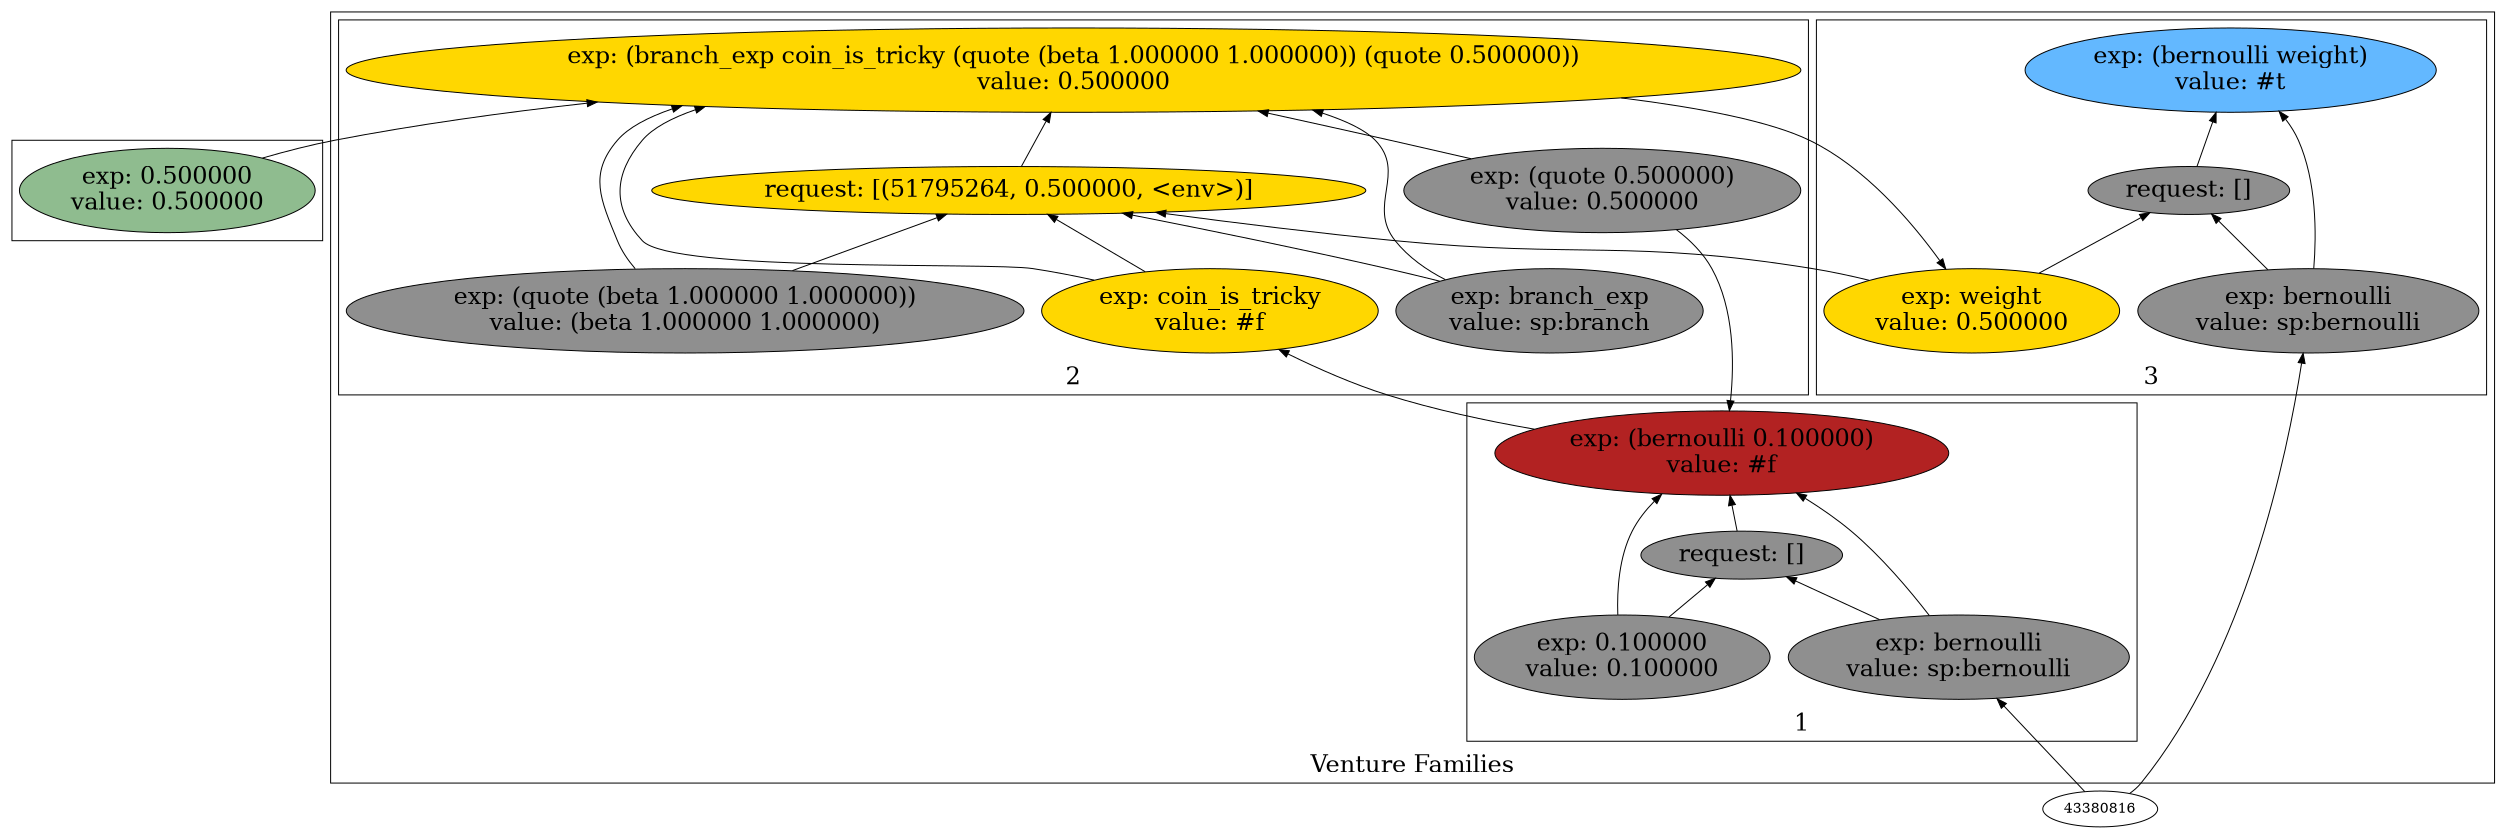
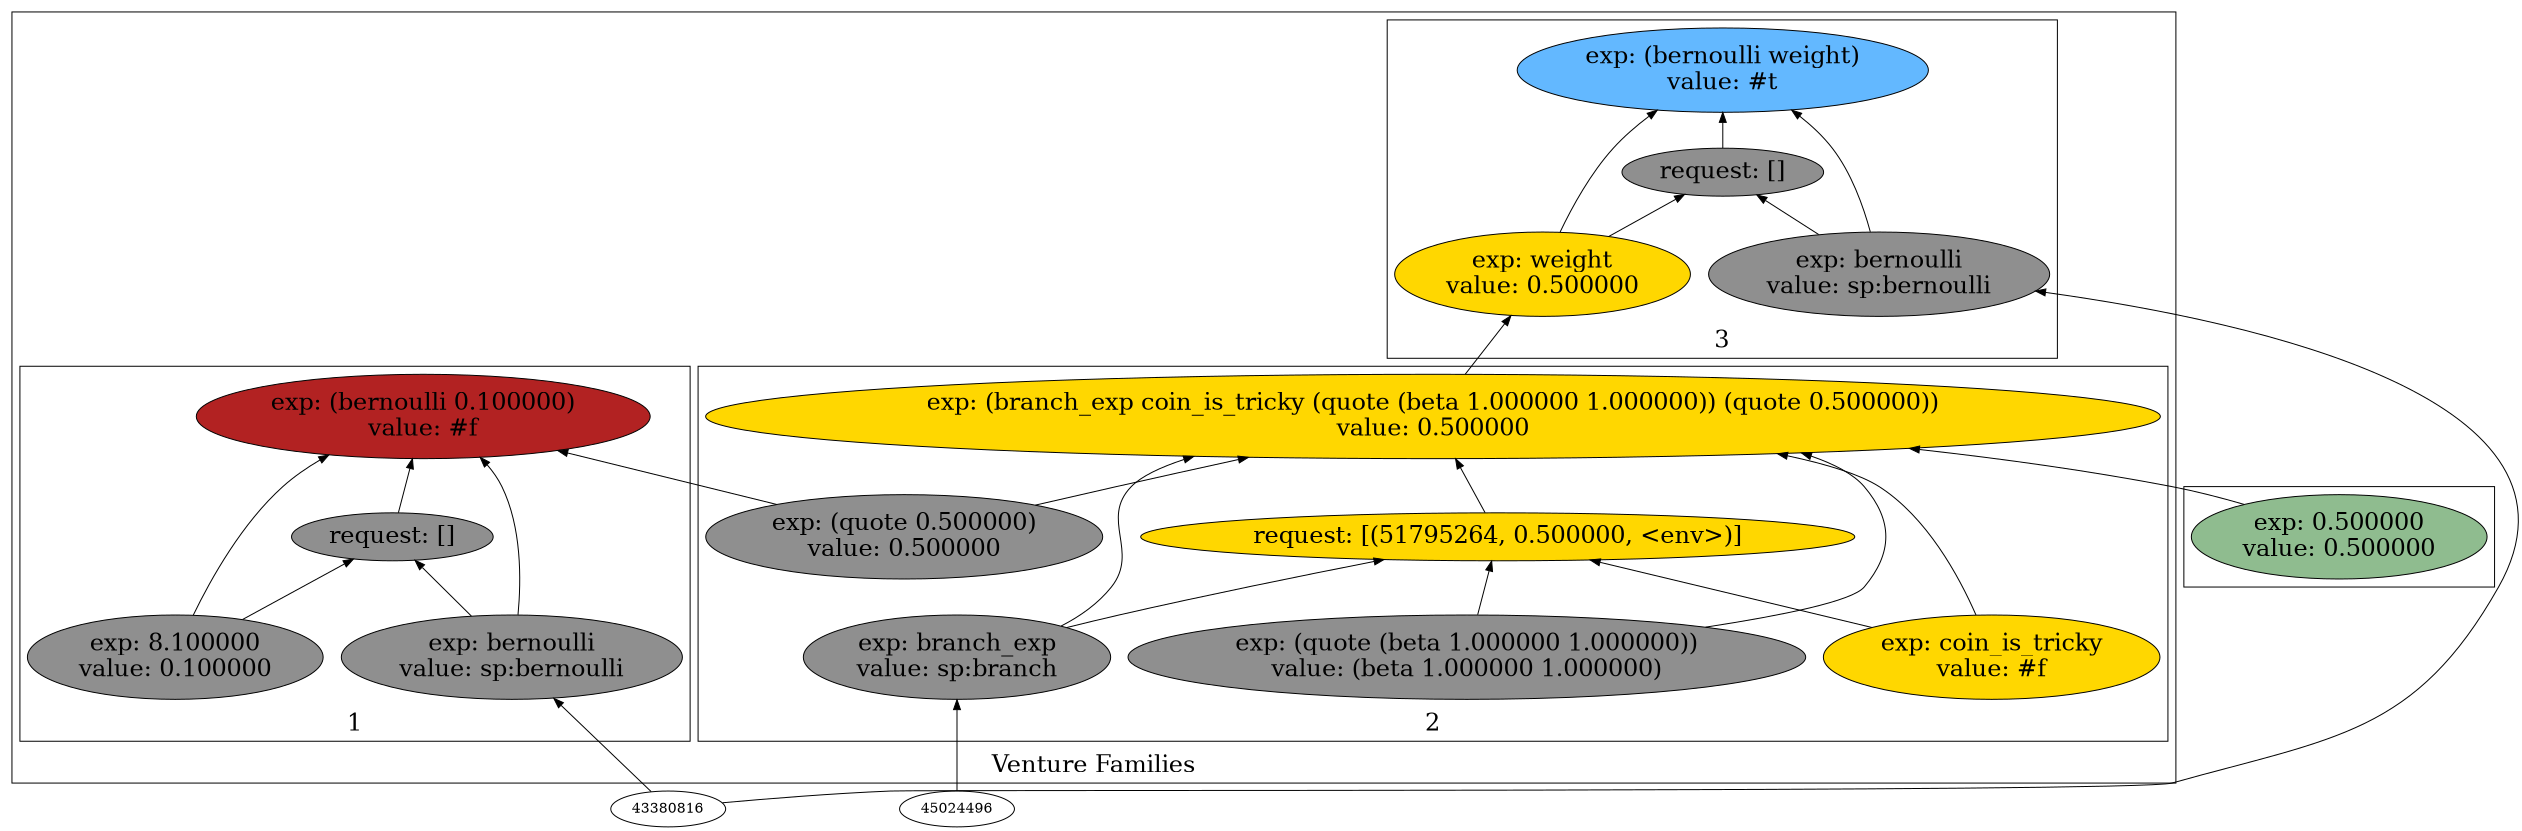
edge "exp: weight value: 0.500000" -> "request: [(51795264, 0.500000, <env>)]": now "exp: weight value: 0.500000" -> "exp: (bernoulli weight) value: #t"
edge "exp: (bernoulli 0.100000) value: #f" -> "exp: coin_is_tricky value: #f": removed
node "exp: 0.100000 value: 0.100000": label "exp: 0.100000 value: 0.100000" -> "exp: 8.100000 value: 0.100000"
node "45024496": added
